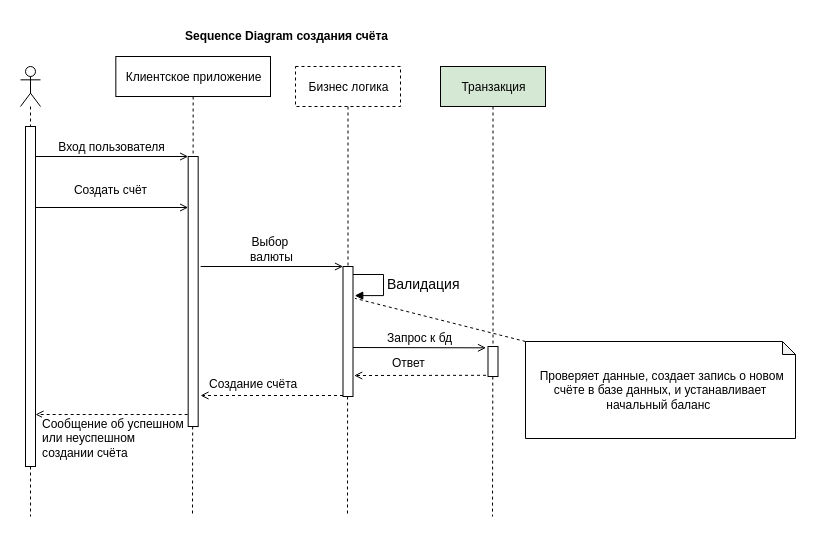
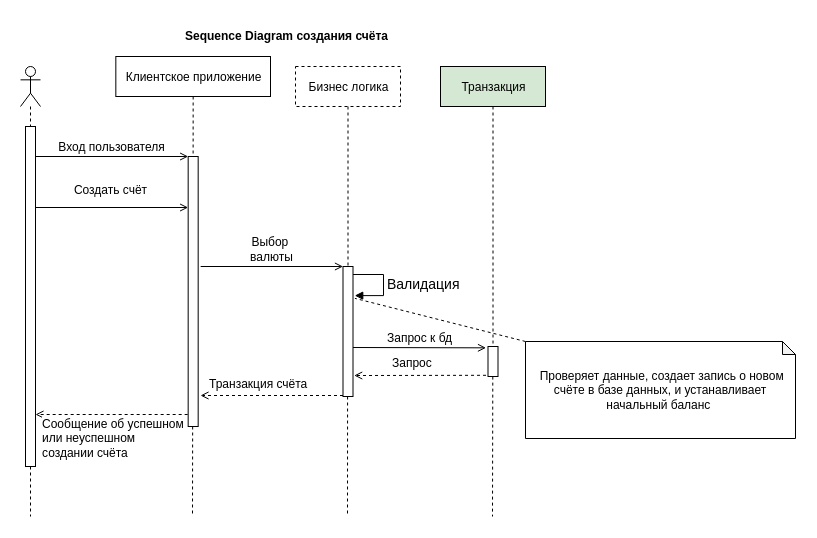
node "Ответ": label "Ответ" -> "Запрос"
node "Создание счёта": label "Создание счёта" -> "Транзакция счёта"
